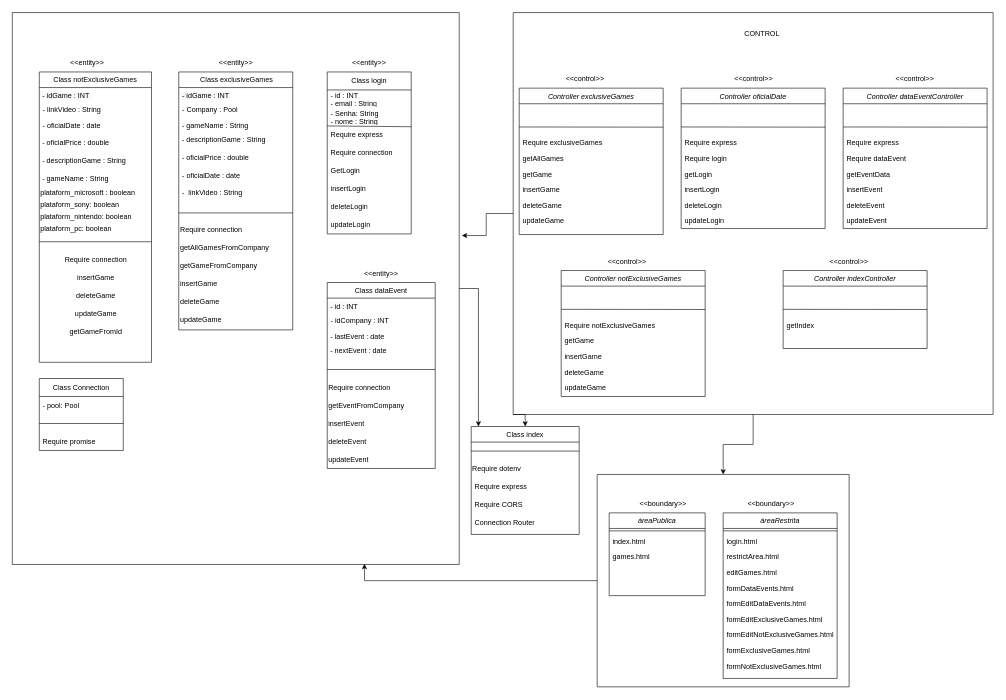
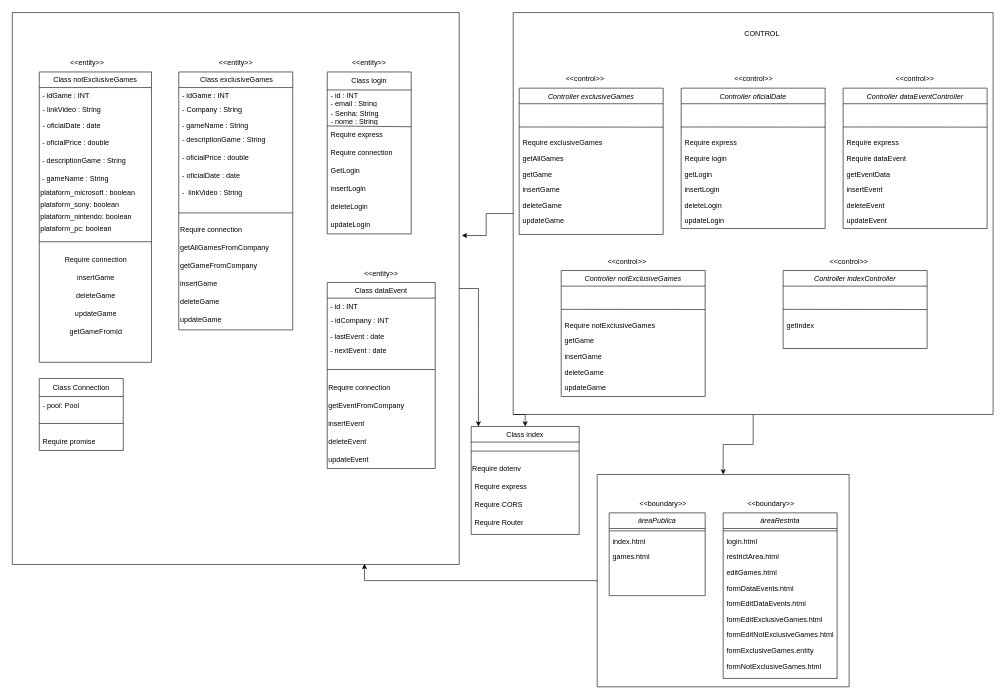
node "- Company : Pool": label "- Company : Pool" -> "- Company : String"
node "Connection Router": label "Connection Router" -> "Require Router"
node "formExclusiveGames.html": label "formExclusiveGames.html" -> "formExclusiveGames.entity"
